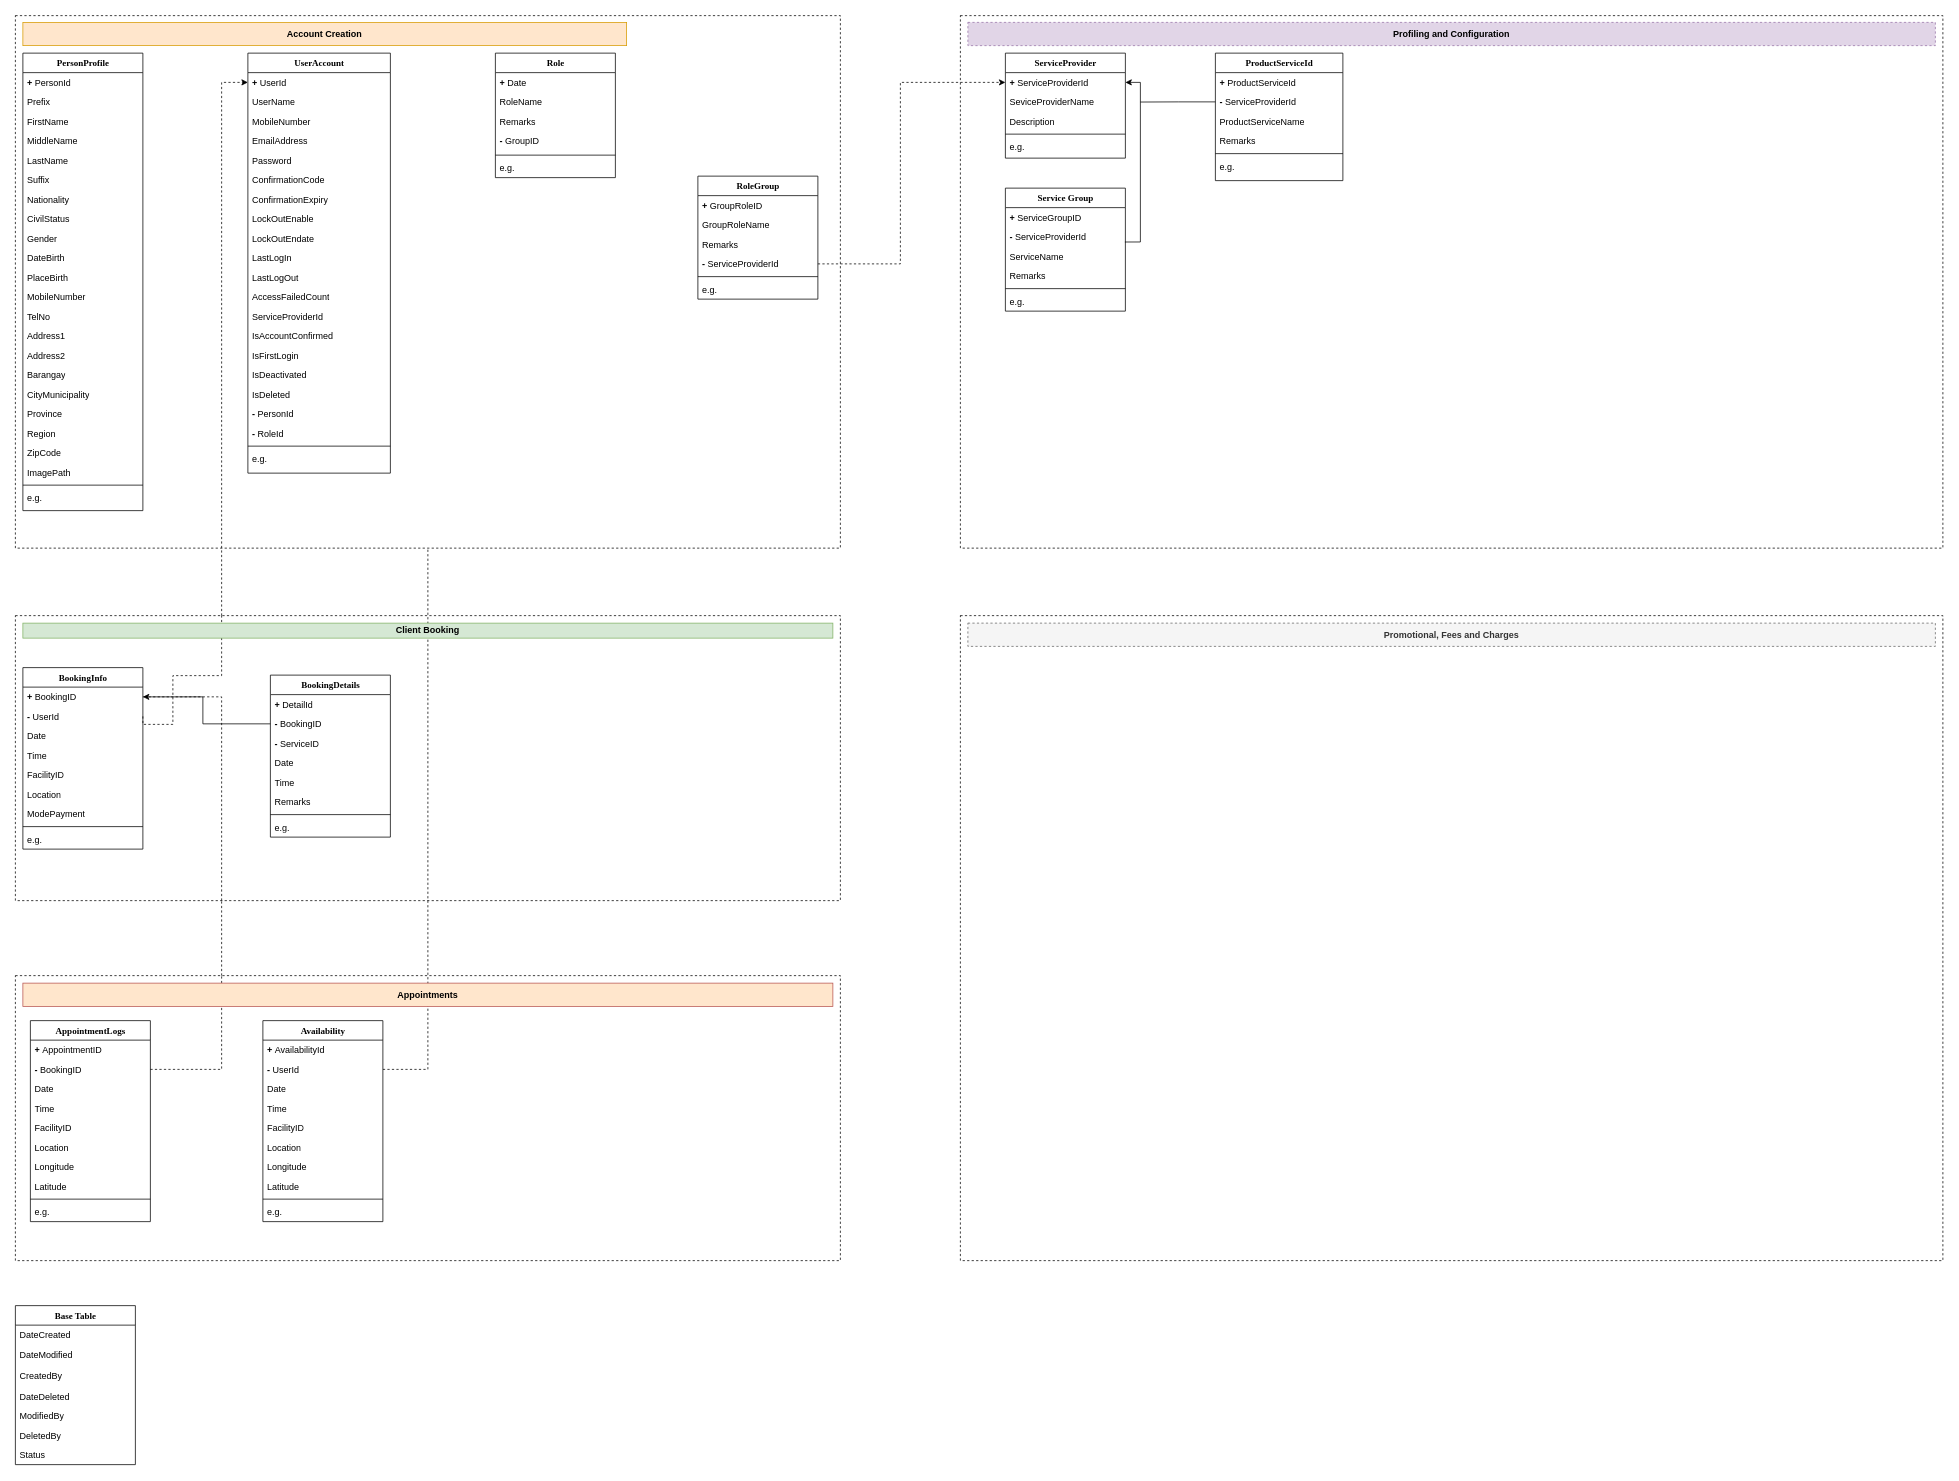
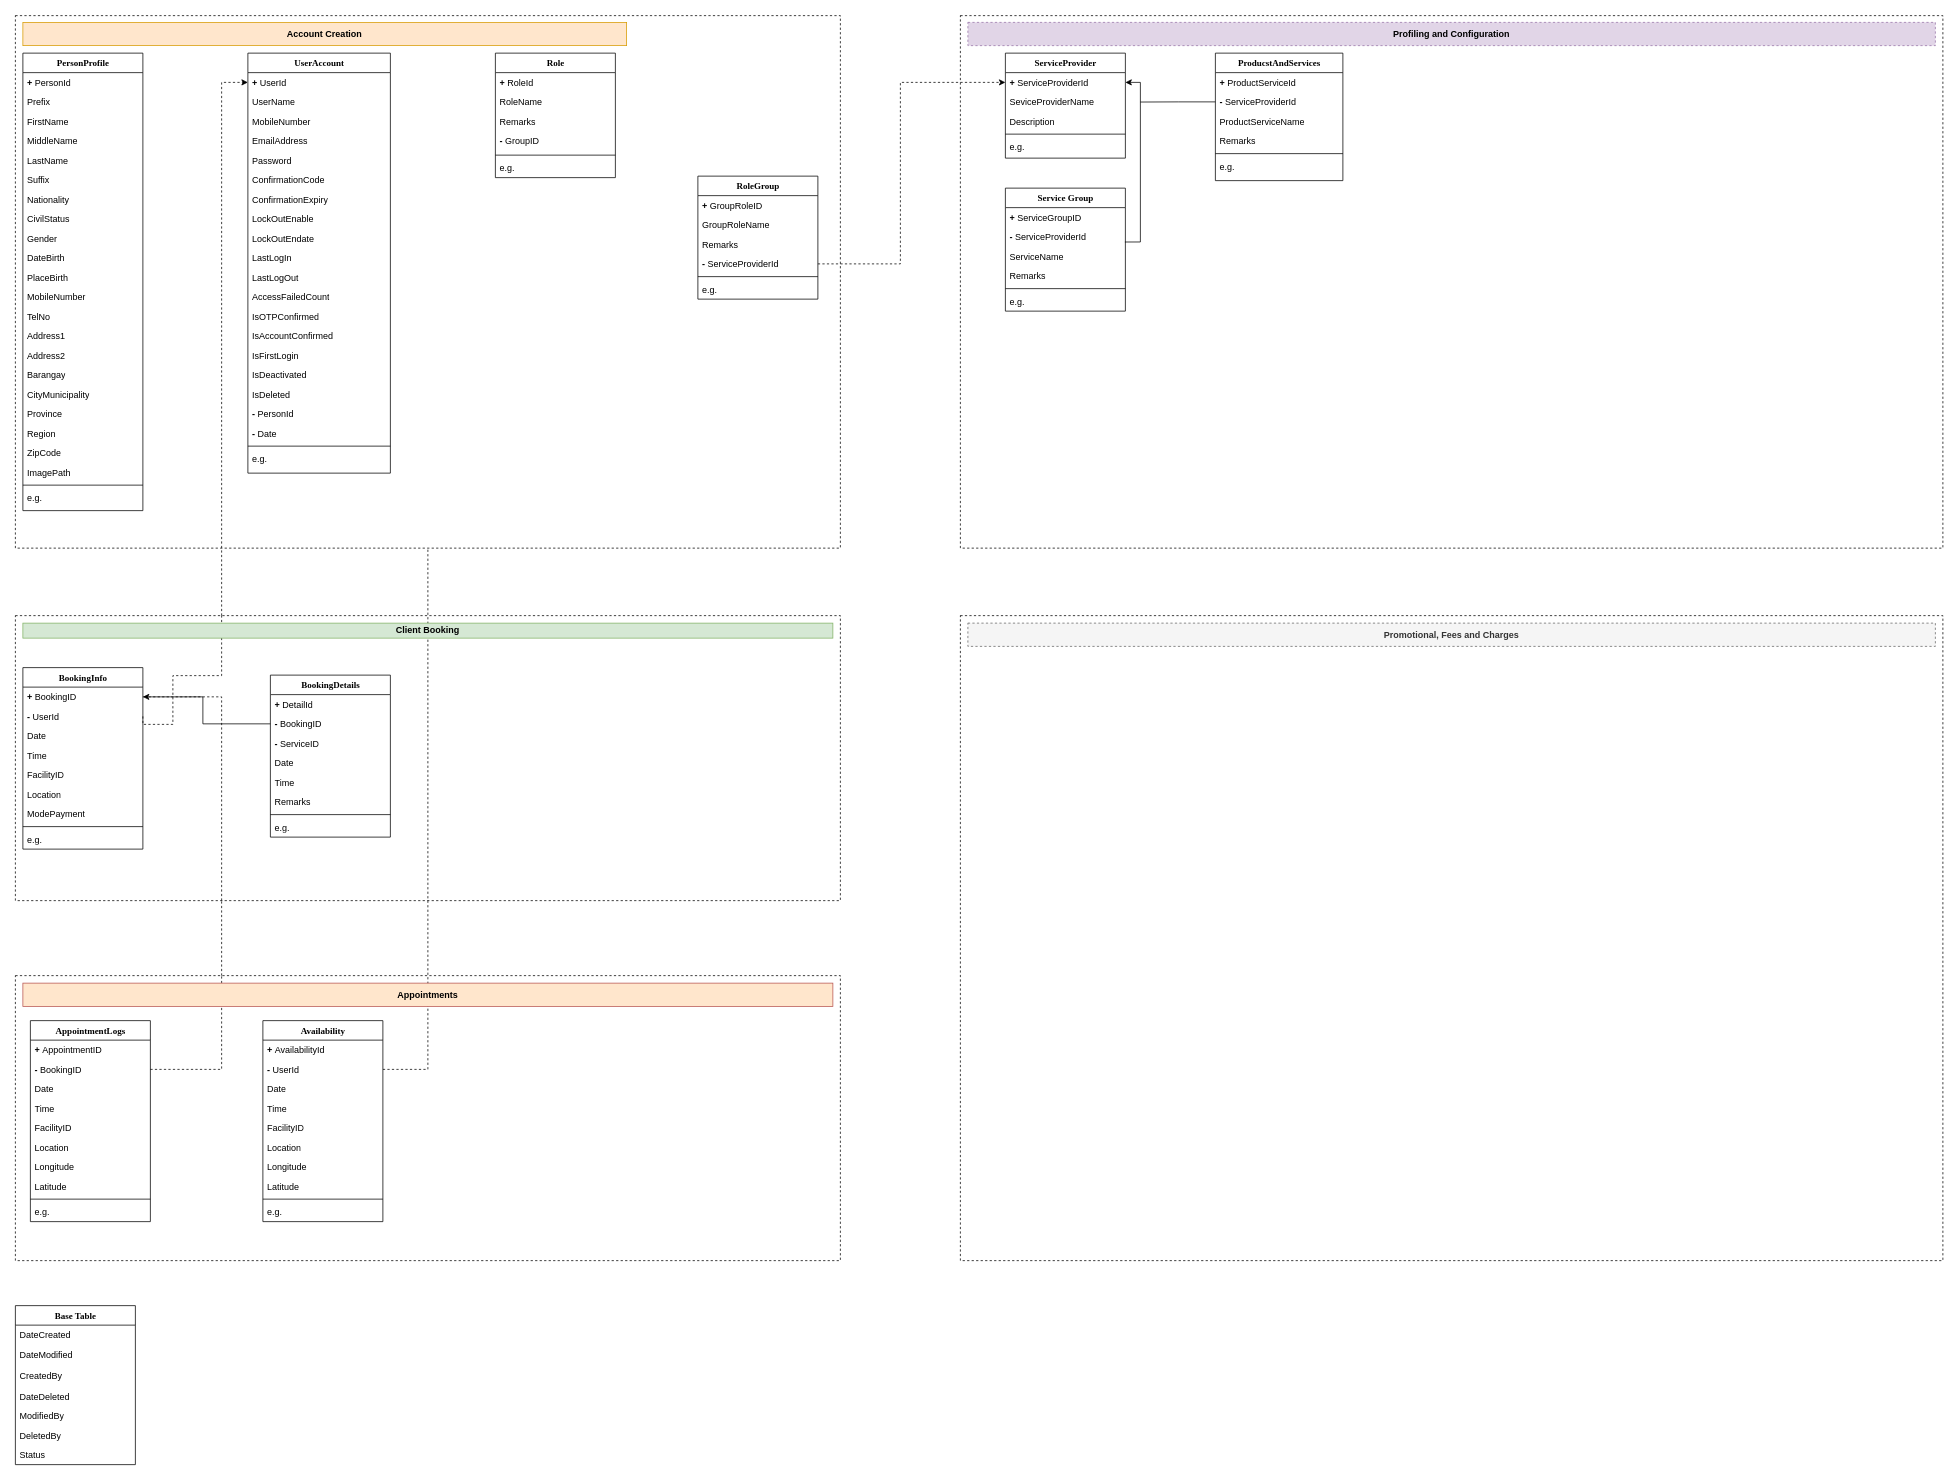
node "ProductServiceId": label "ProductServiceId" -> "ProducstAndServices"
node "+ Date": label "+ Date" -> "+ RoleId"
node "ServiceProviderId": label "ServiceProviderId" -> "IsOTPConfirmed"
node "- RoleId": label "- RoleId" -> "- Date"
